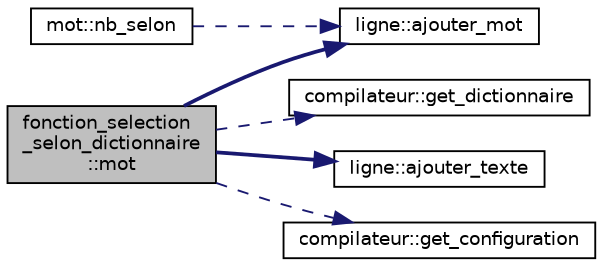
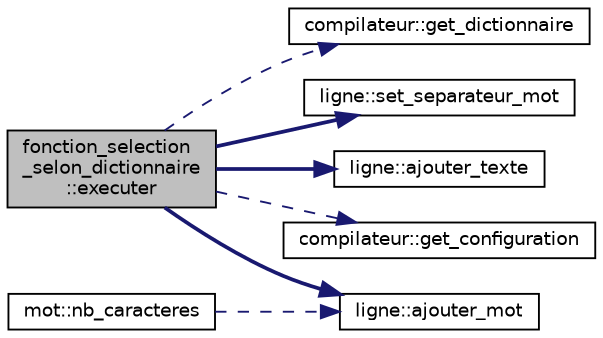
node "mot::nb_selon": label "mot::nb_selon" -> "mot::nb_caracteres"
node "ligne::set_separateur_mot": added
node "fonction_selection _selon_dictionnaire ::mot": label "fonction_selection _selon_dictionnaire ::mot" -> "fonction_selection _selon_dictionnaire ::executer"
